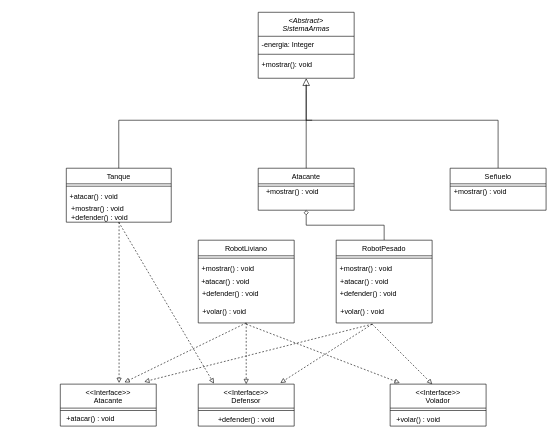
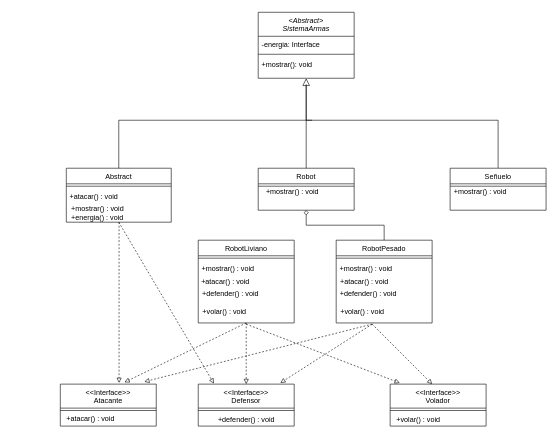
node "-energia: Integer": label "-energia: Integer" -> "-energia: Interface"
node "Tanque": label "Tanque" -> "Abstract"
node "Atacante": label "Atacante" -> "Robot"
node "+mostrar() : void +defender() : void": label "+mostrar() : void +defender() : void" -> "+mostrar() : void +energia() : void"
